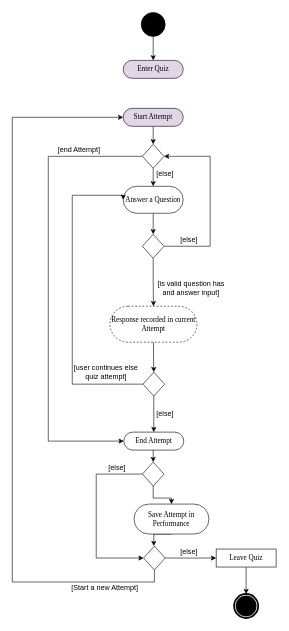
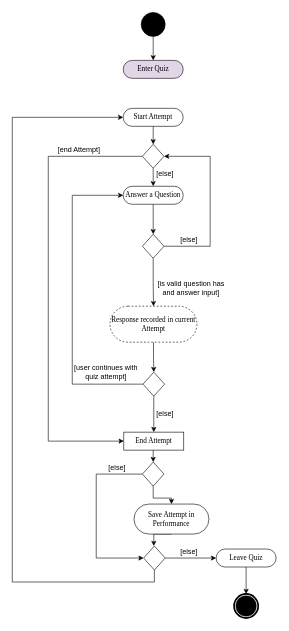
node "Start Attempt": fillcolor #e1d5e7 -> #ffffff
node "Answer a Question": size 60x27 -> 60x18
node "[user continues else quiz attempt]": label "[user continues else quiz attempt]" -> "[user continues with quiz attempt]"
node "End Attempt": shape rounded rectangle -> rectangle
node "Leave Quiz": shape rectangle -> rounded rectangle
node "[Start a new Attempt]": removed
